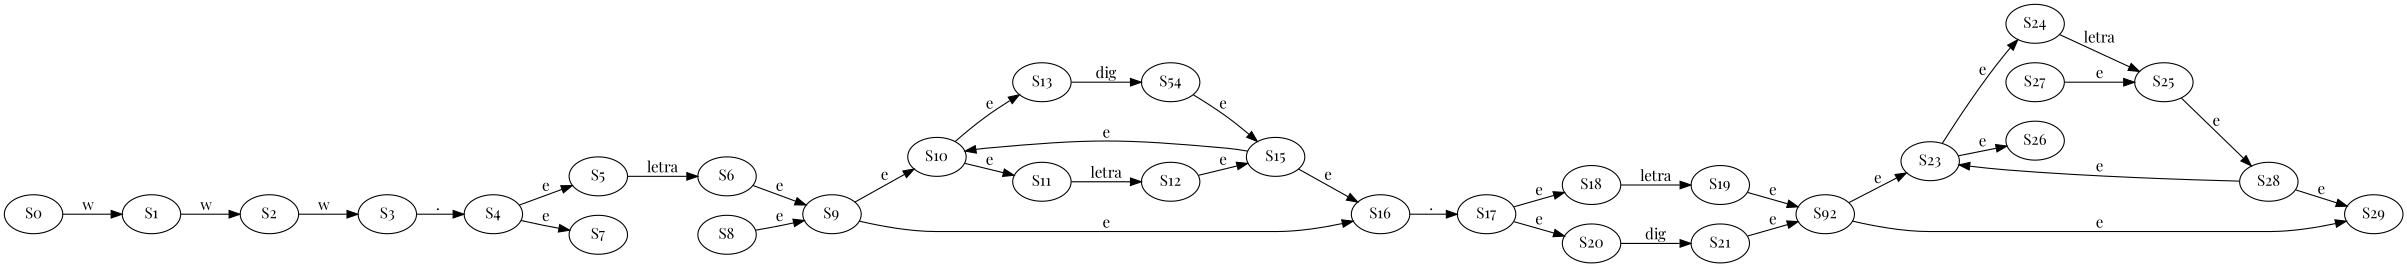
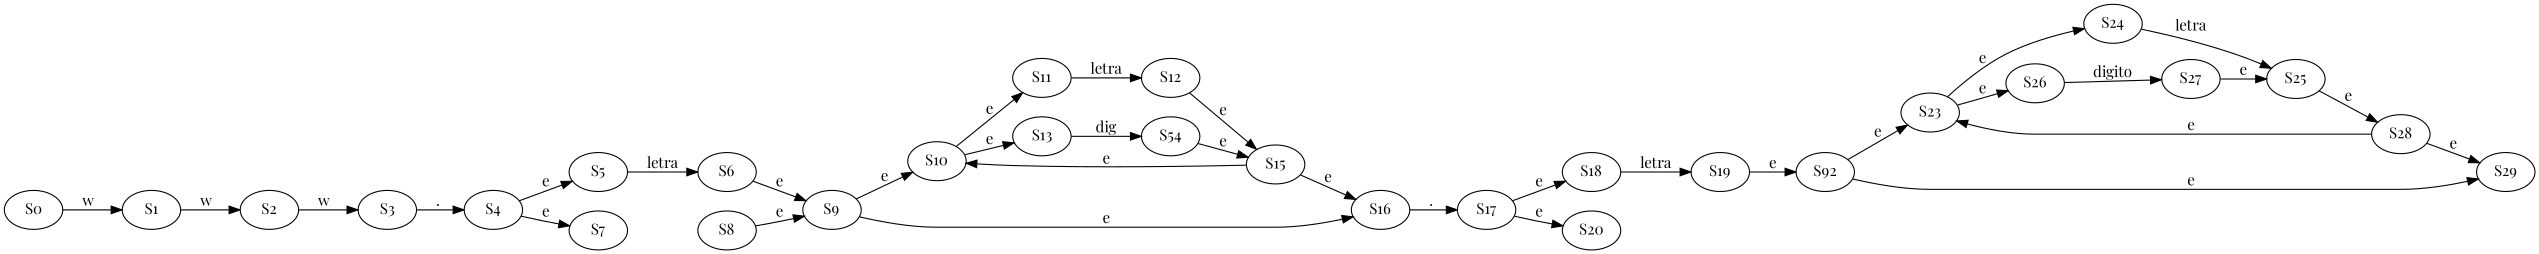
edge "S26" -> "S27": added, label "digito"
node "S21": removed
